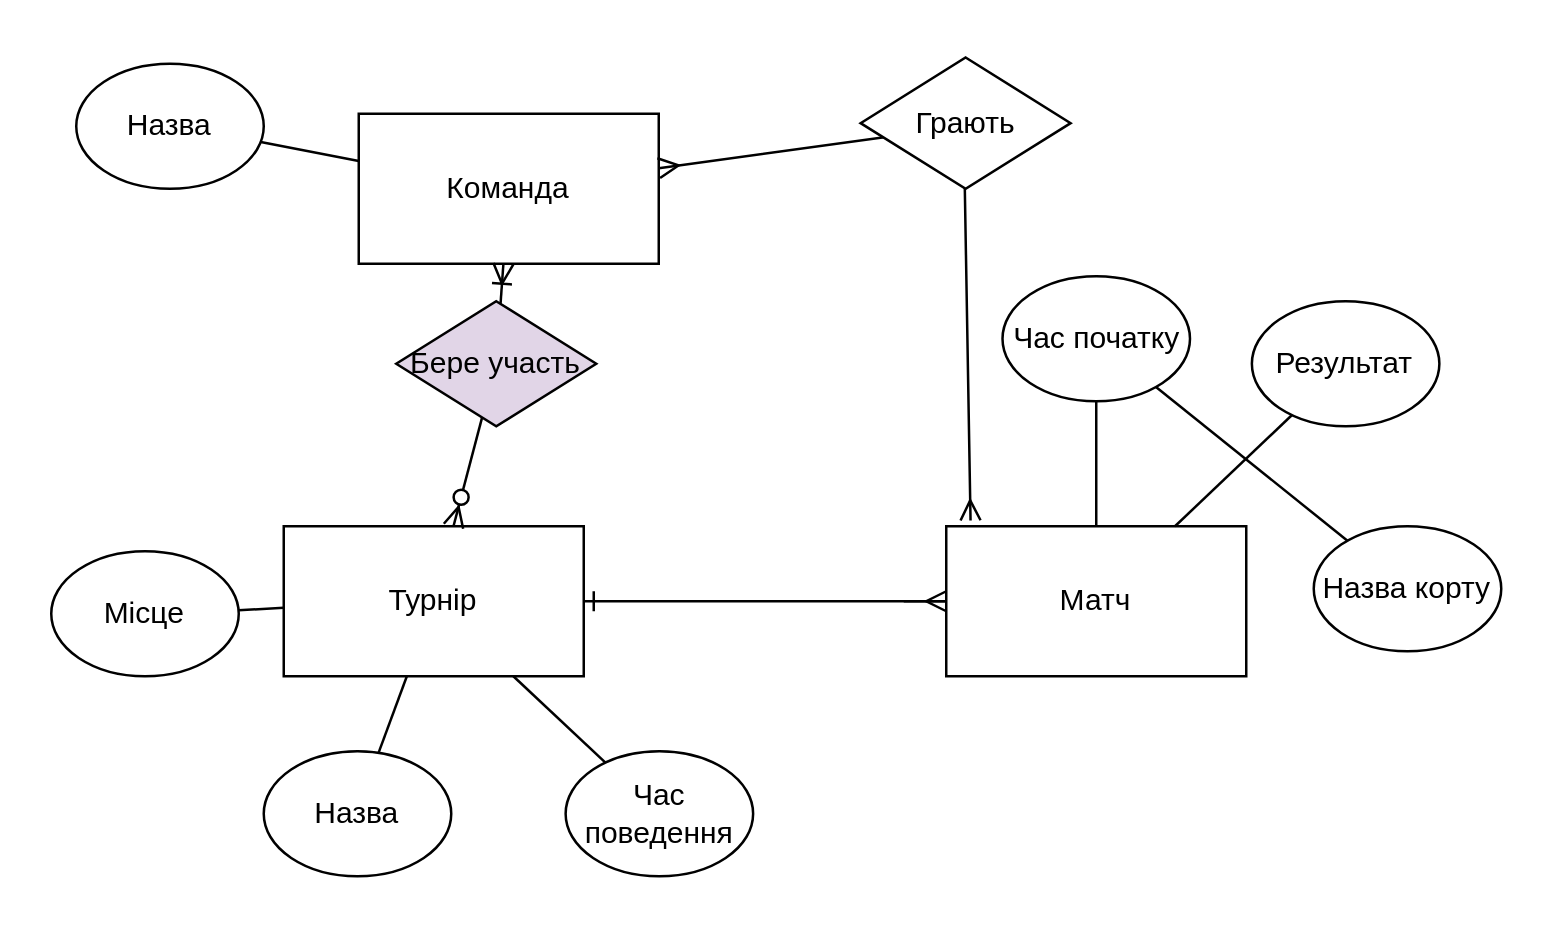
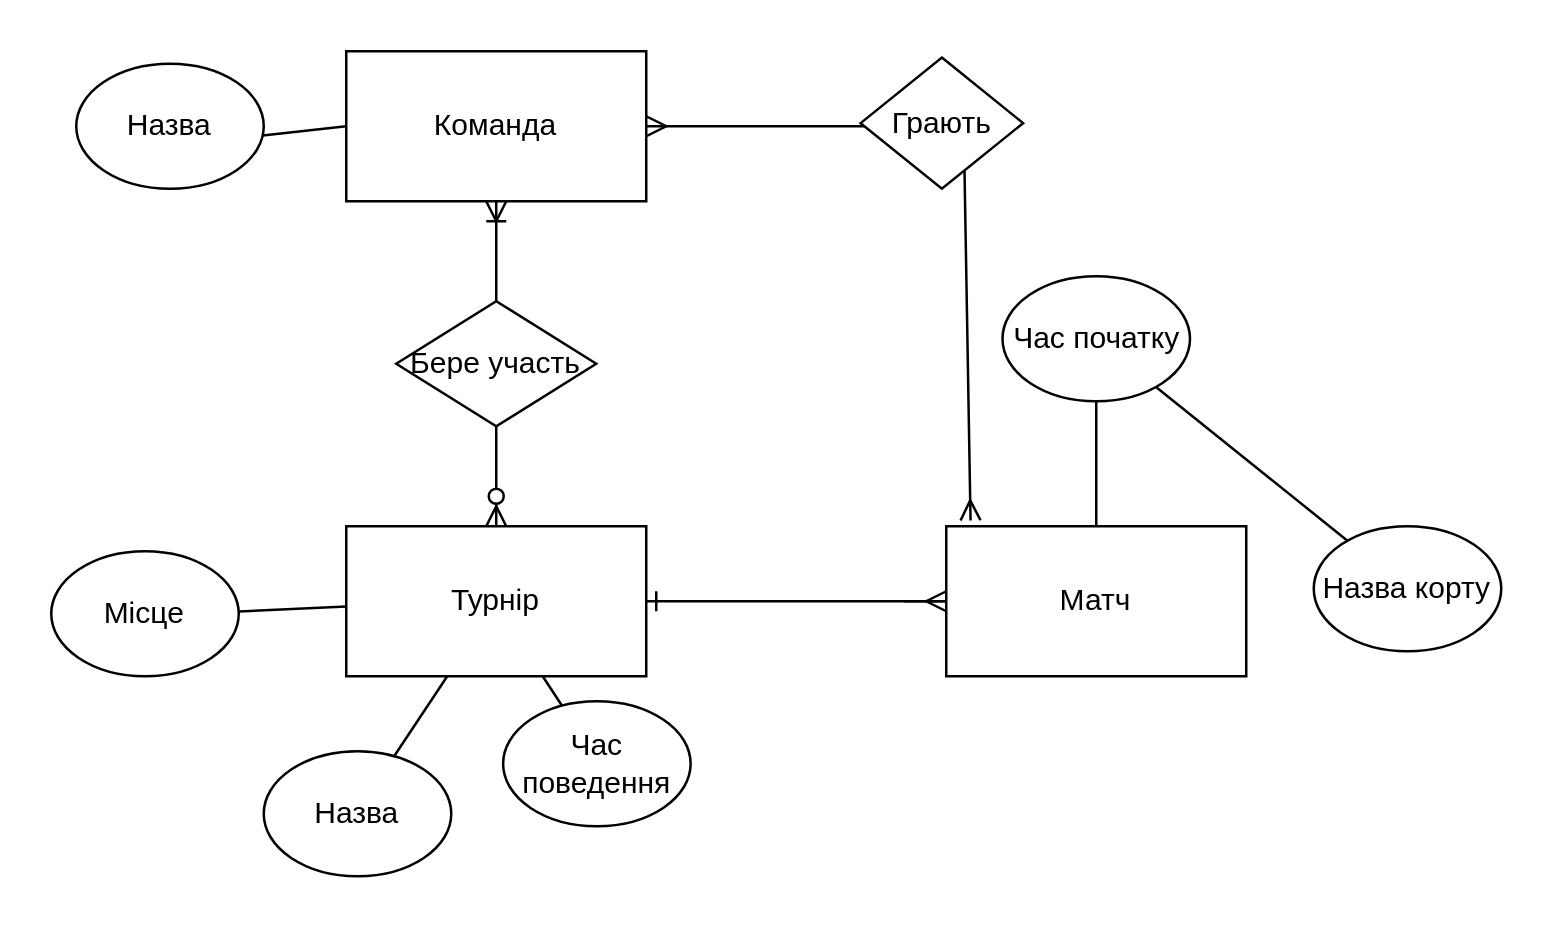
node "Грають": size 210x131 -> 163x131
node "Команда": moved (509, 189) -> (496, 126)
node "Бере участь": fillcolor #e1d5e7 -> #ffffff
node "Результат": removed
edge "Результат" -- "Матч": removed
node "Турнір": moved (434, 601) -> (496, 601)
node "Час поведення": moved (659, 814) -> (597, 764)
